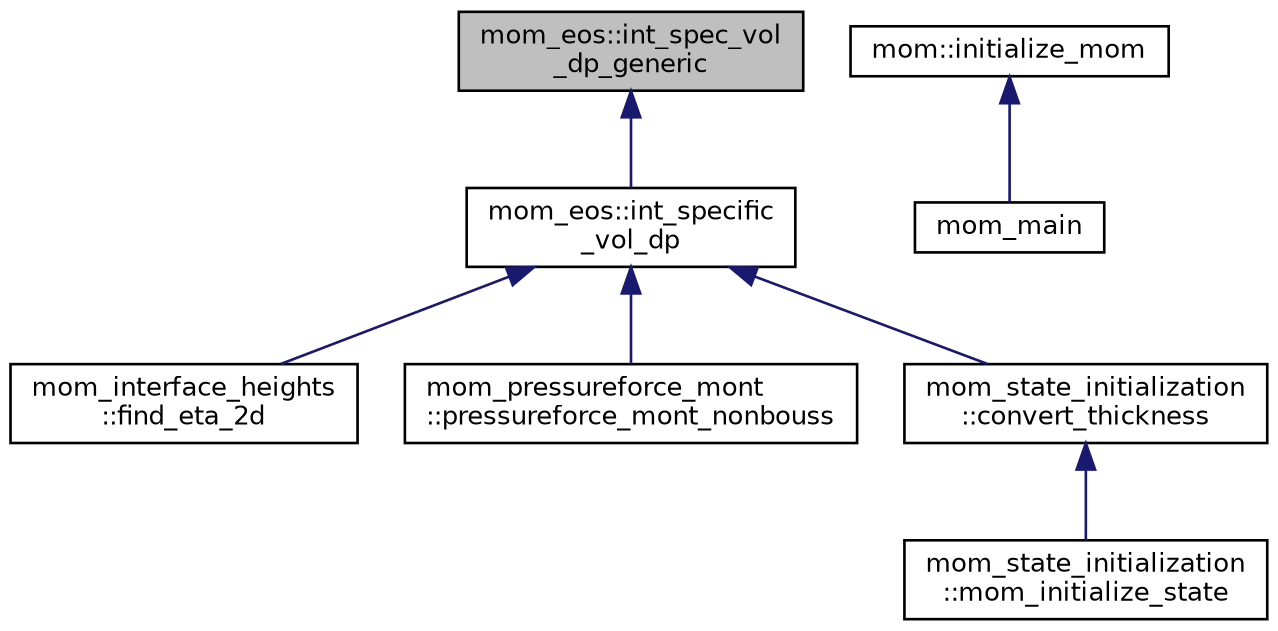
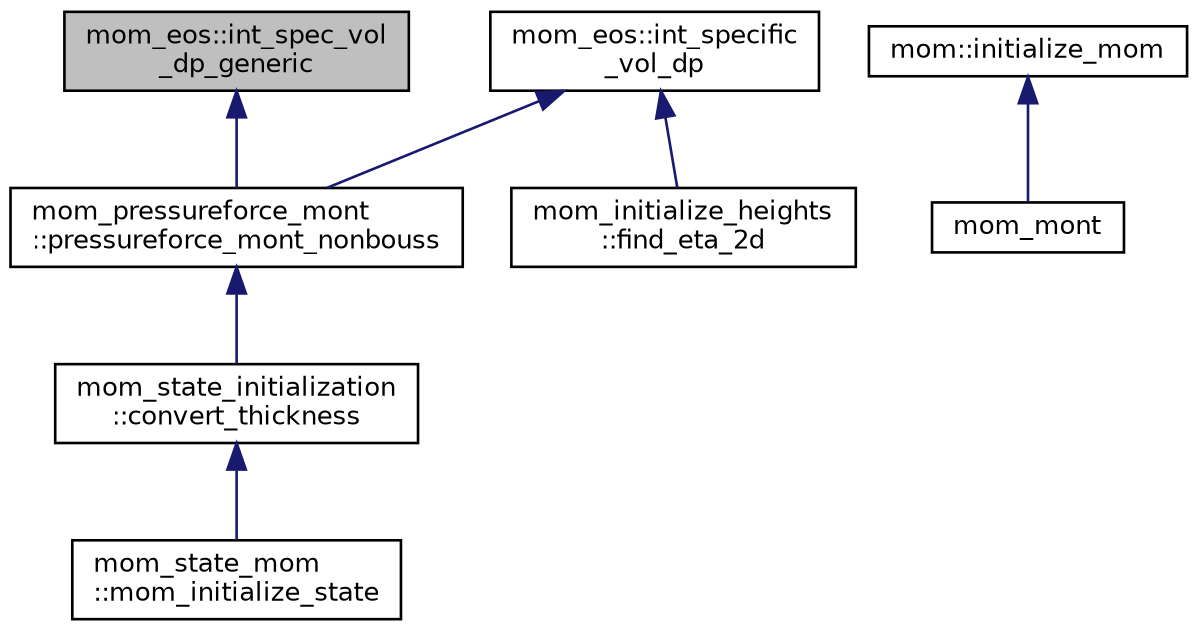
edge "mom_eos::int_specific _vol_dp" -> "mom_eos::int_spec_vol _dp_generic": now "mom_pressureforce_mont ::pressureforce_mont_nonbouss" -> "mom_eos::int_spec_vol _dp_generic"
node "mom_main": label "mom_main" -> "mom_mont"
edge "mom_state_initialization ::convert_thickness" -> "mom_eos::int_specific _vol_dp": now "mom_state_initialization ::convert_thickness" -> "mom_pressureforce_mont ::pressureforce_mont_nonbouss"
node "mom_interface_heights ::find_eta_2d": label "mom_interface_heights ::find_eta_2d" -> "mom_initialize_heights ::find_eta_2d"
node "mom_state_initialization ::mom_initialize_state": label "mom_state_initialization ::mom_initialize_state" -> "mom_state_mom ::mom_initialize_state"
